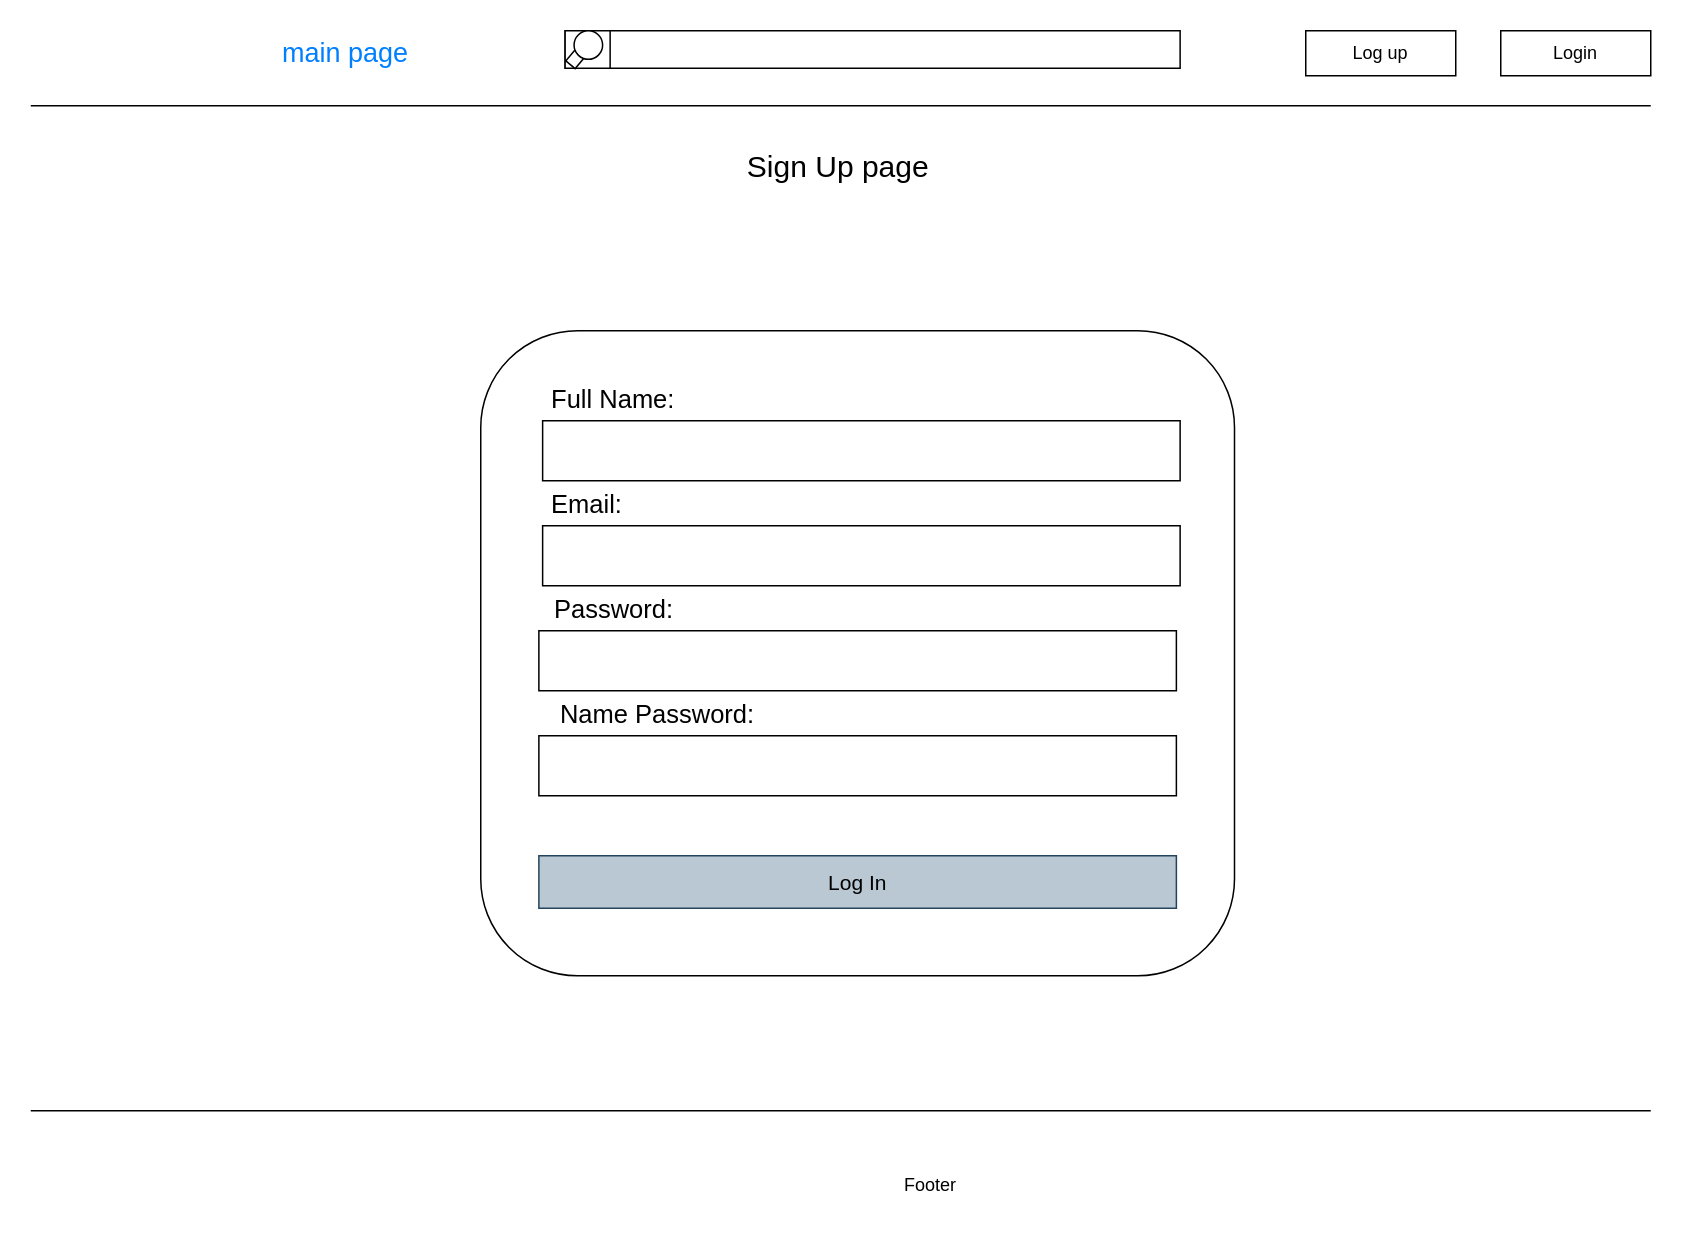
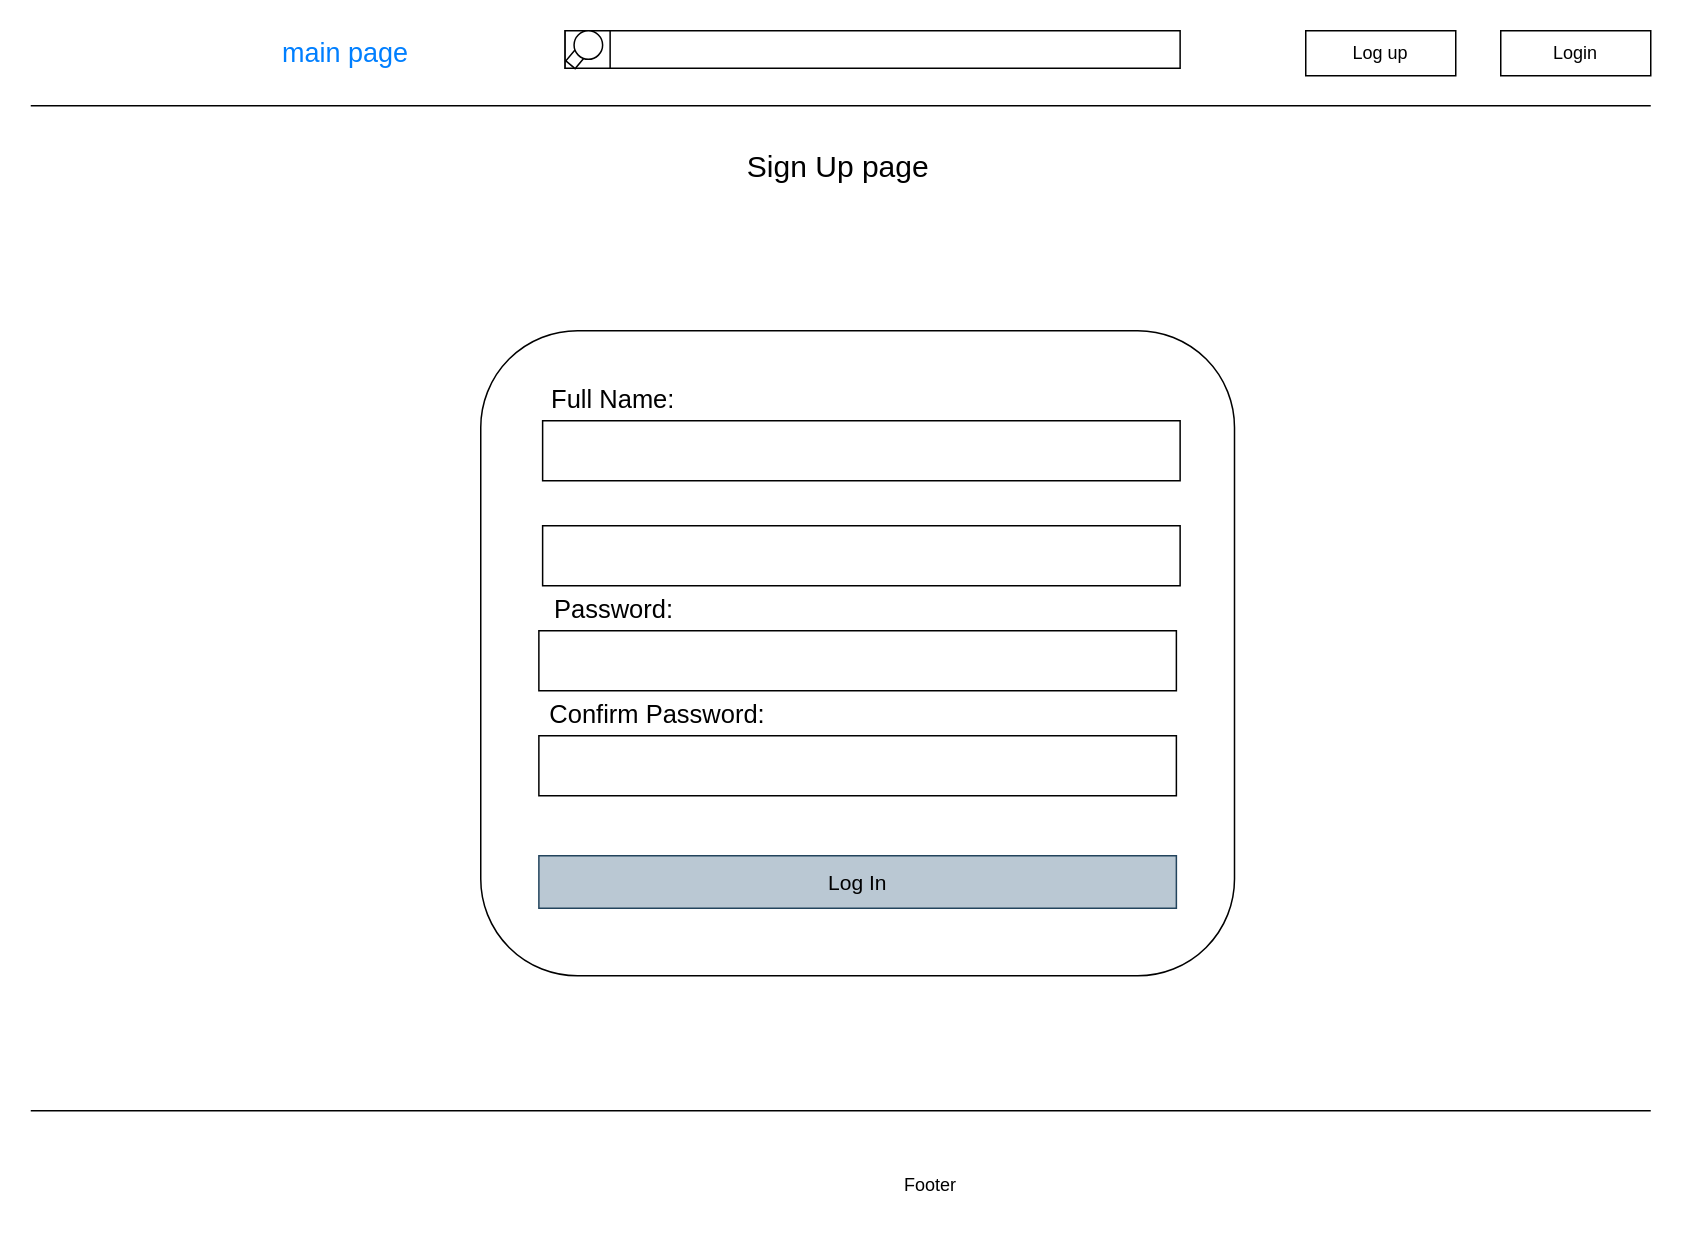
node "Email:": removed
node "Name Password:": label "Name Password:" -> "Confirm Password:"
